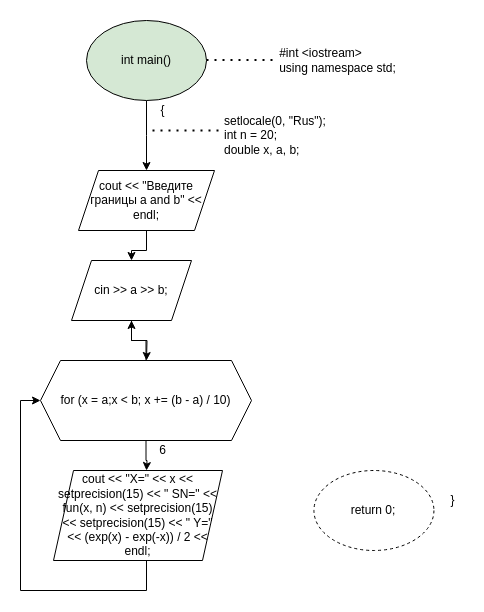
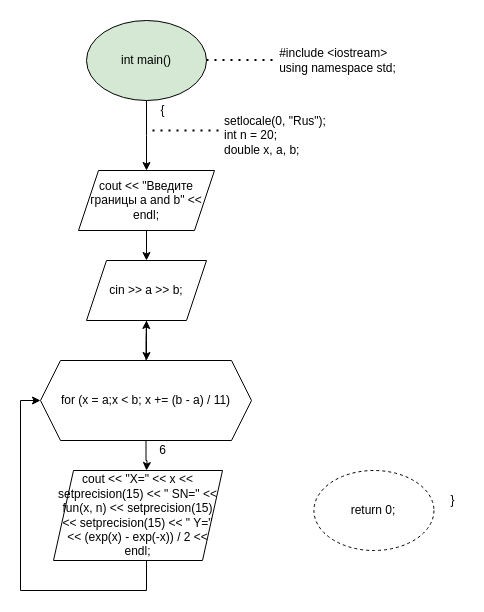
node "#int <iostream> using namespace std;": label "#int <iostream> using namespace std;" -> "#include <iostream> using namespace std;"
node "cin >> a >> b;": moved (132, 291) -> (147, 291)
node "for (x = a;x < b; x += (b - a) / 10)": label "for (x = a;x < b; x += (b - a) / 10)" -> "for (x = a;x < b; x += (b - a) / 11)"
